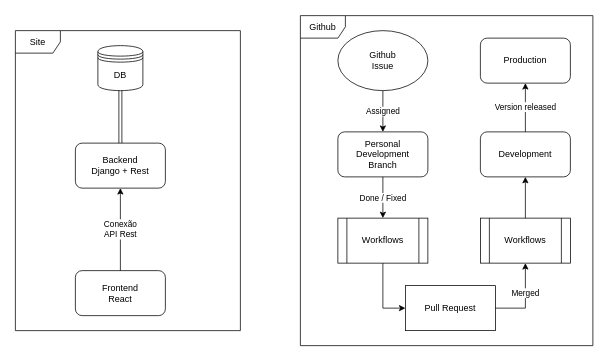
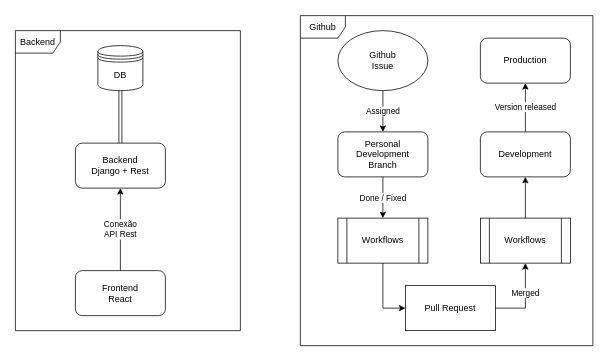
node "Site": label "Site" -> "Backend"
